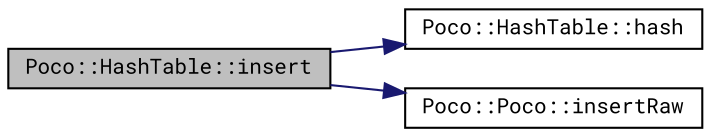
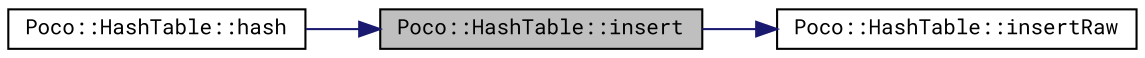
edge "Poco::HashTable::insert" -> "Poco::HashTable::hash": reversed
node "Poco::Poco::insertRaw": label "Poco::Poco::insertRaw" -> "Poco::HashTable::insertRaw"
